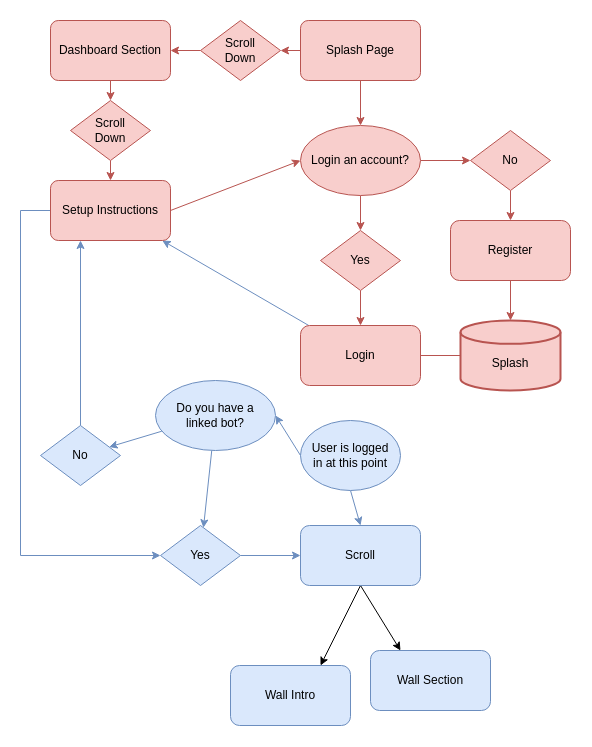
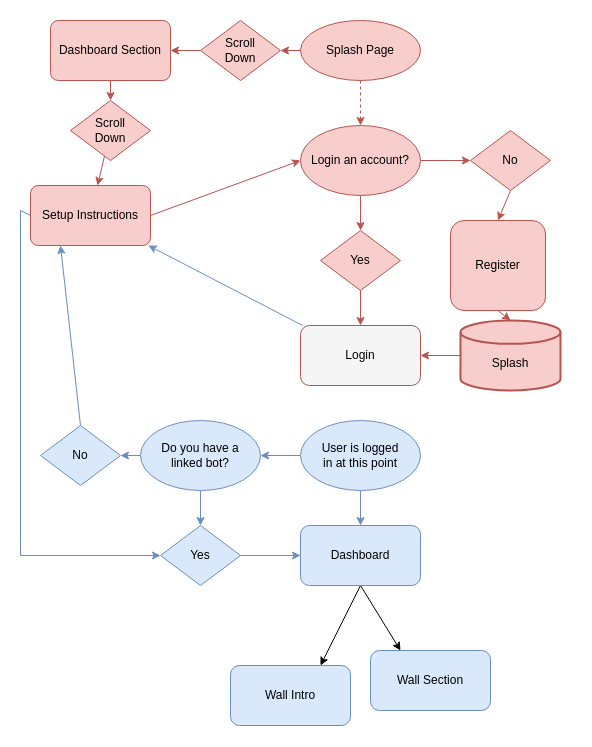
node "Splash Page": shape rounded rectangle -> ellipse
edge "Splash Page" -> "Login an account?": style solid -> dashed
node "Setup Instructions": moved (111, 211) -> (91, 216)
node "Register": size 120x60 -> 95x90
node "Login": fillcolor #f8cecc -> #f5f5f5
edge "Login" -- "Splash": arrowhead none -> classic
node "Do you have a linked bot?": moved (216, 416) -> (201, 456)
node "User is logged in at this point": size 100x70 -> 120x70
node "Scroll": label "Scroll" -> "Dashboard"
